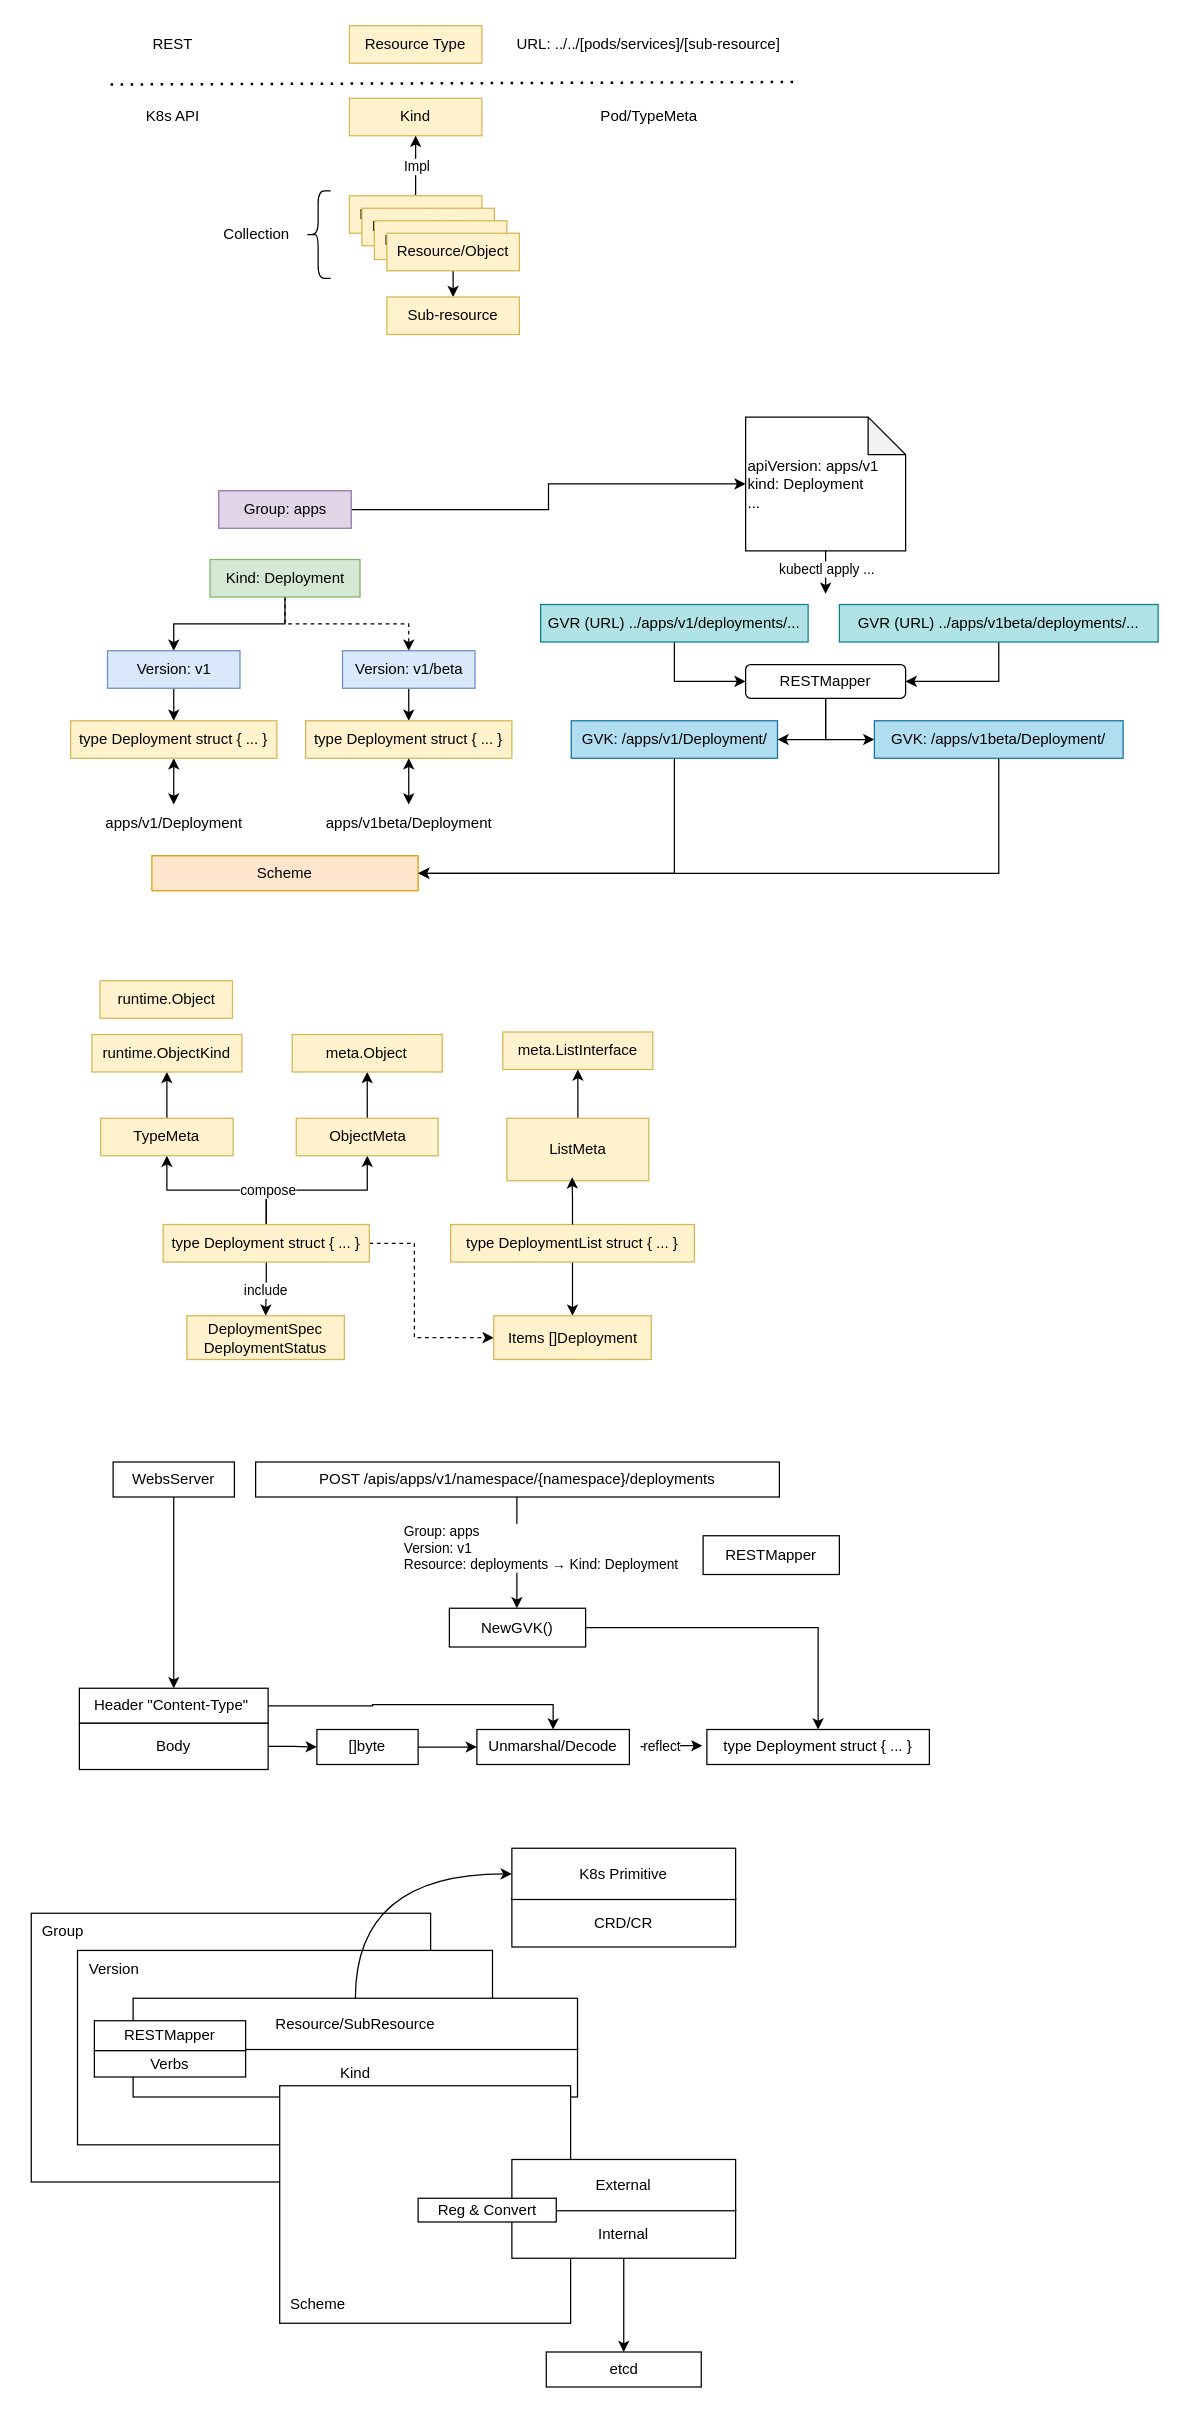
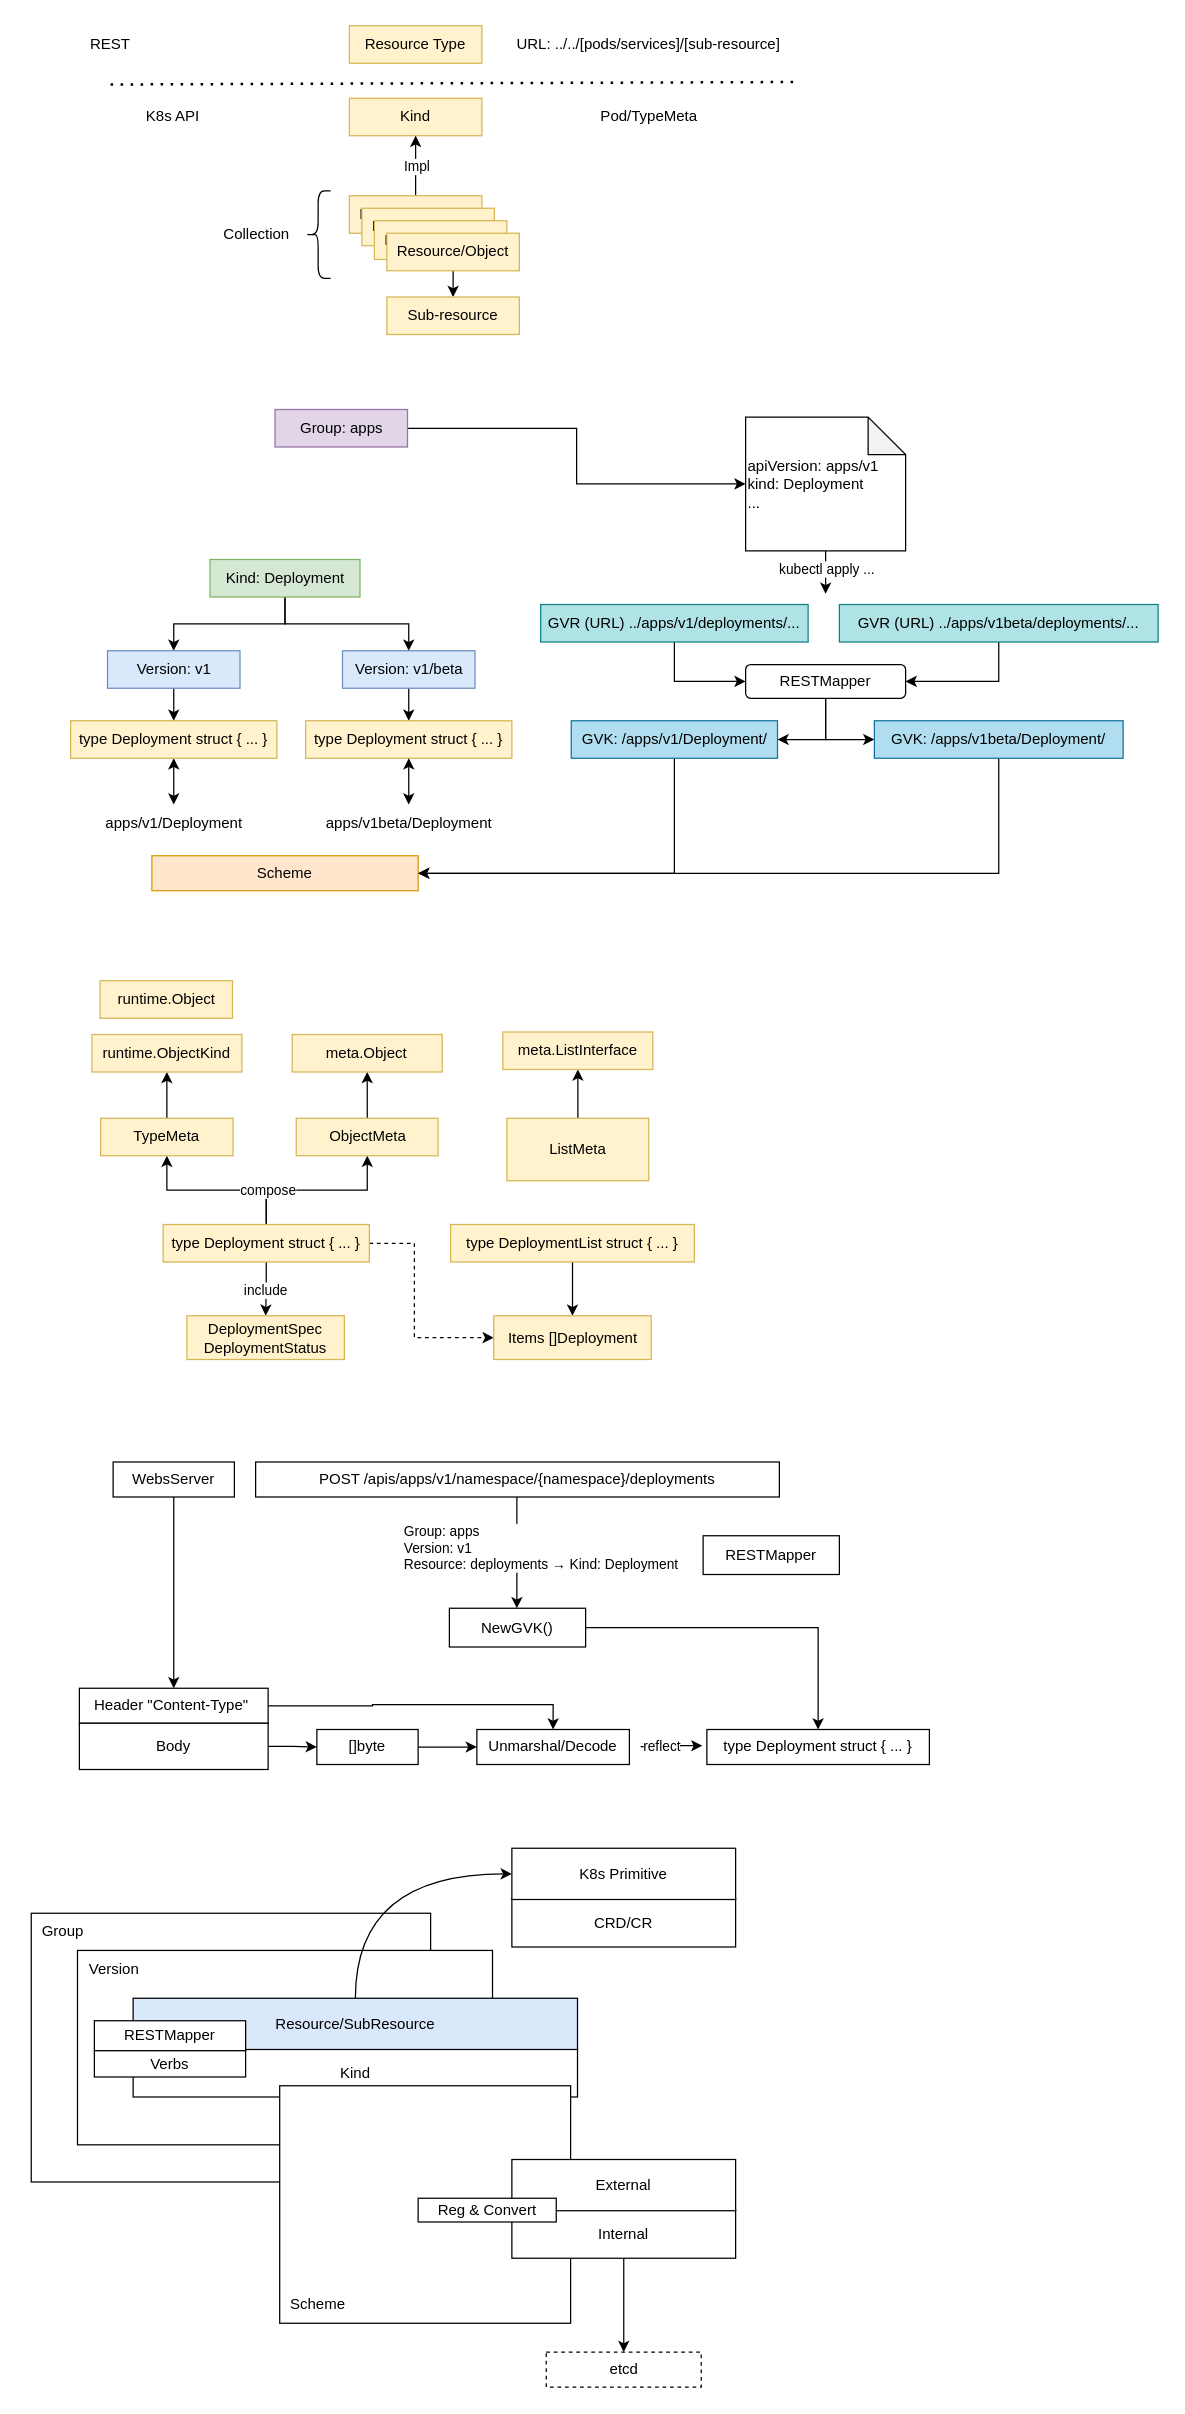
node "REST": moved (173, 44) -> (111, 44)
node "Group: apps": moved (285, 509) -> (341, 428)
edge "Kind: Deployment" -> "Version: v1/beta": style dashed -> solid
edge "type DeploymentList struct { ... }" -> "ListMeta": removed
node "Resource/SubResource": fillcolor #ffffff -> #dae8fc
node "etcd": style solid -> dashed
